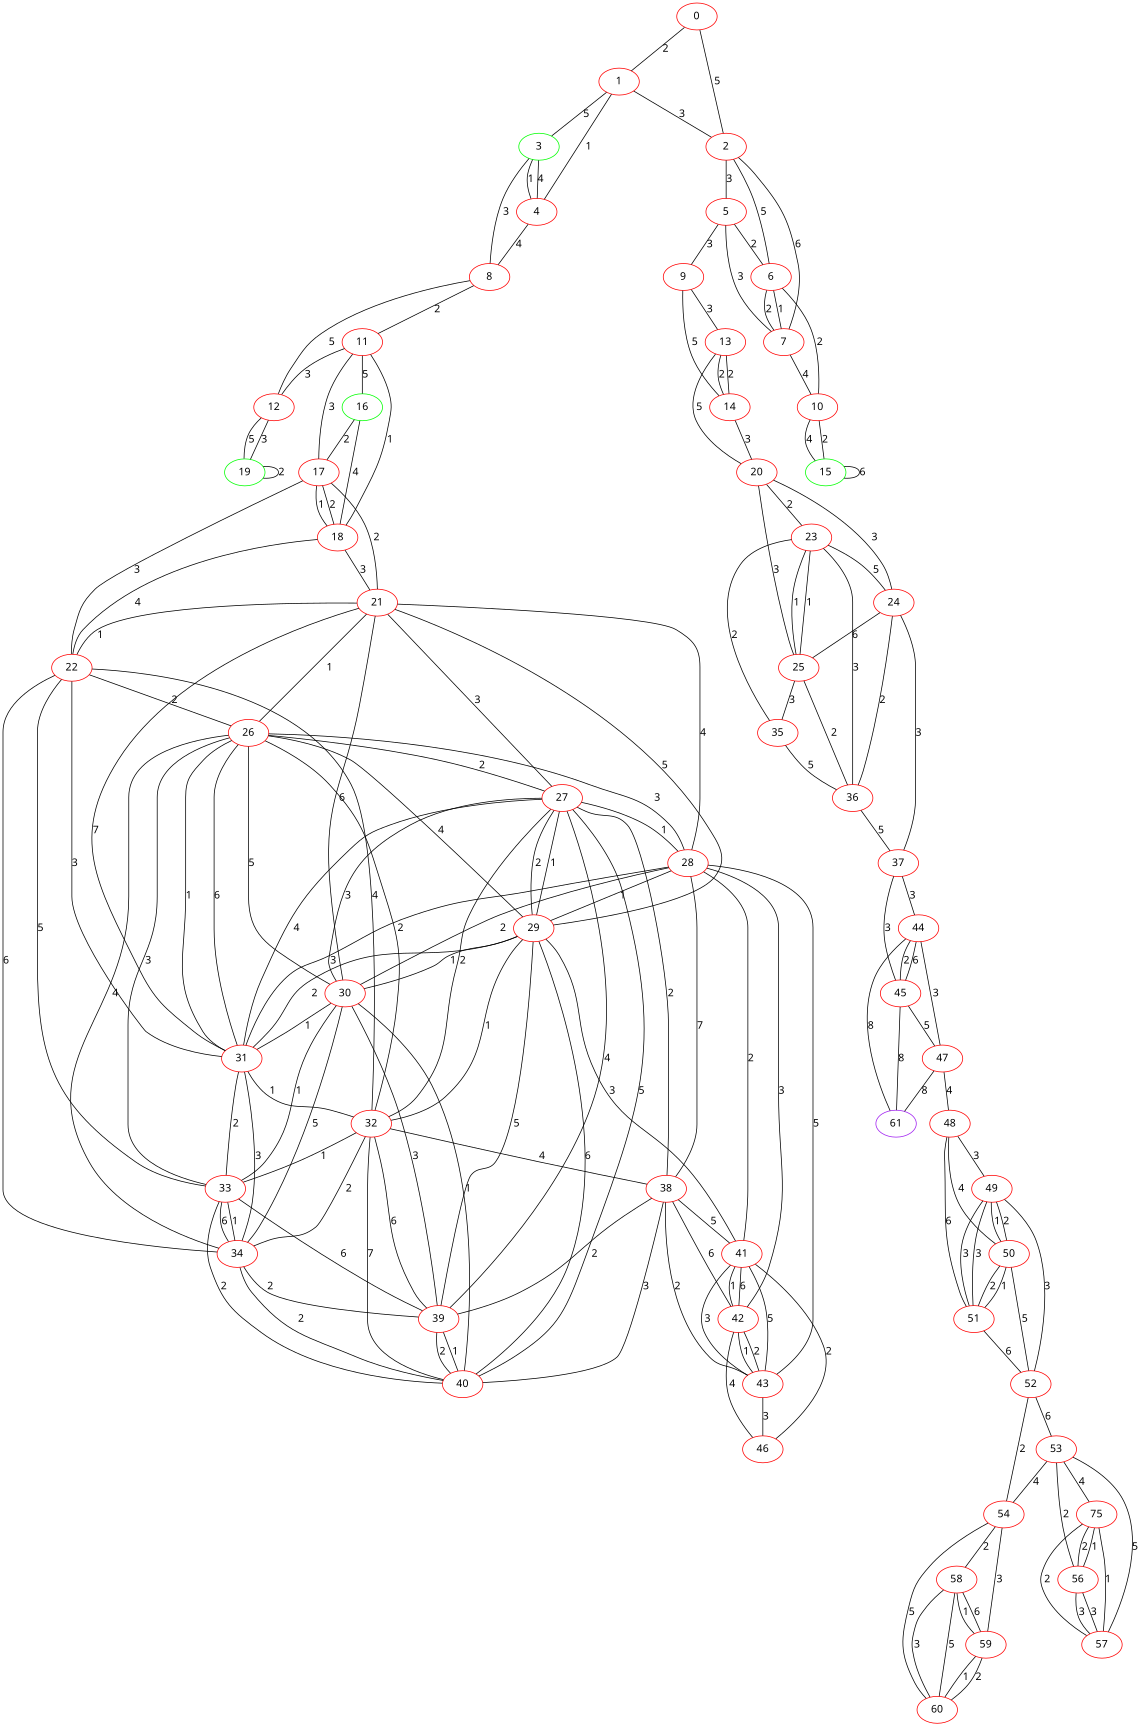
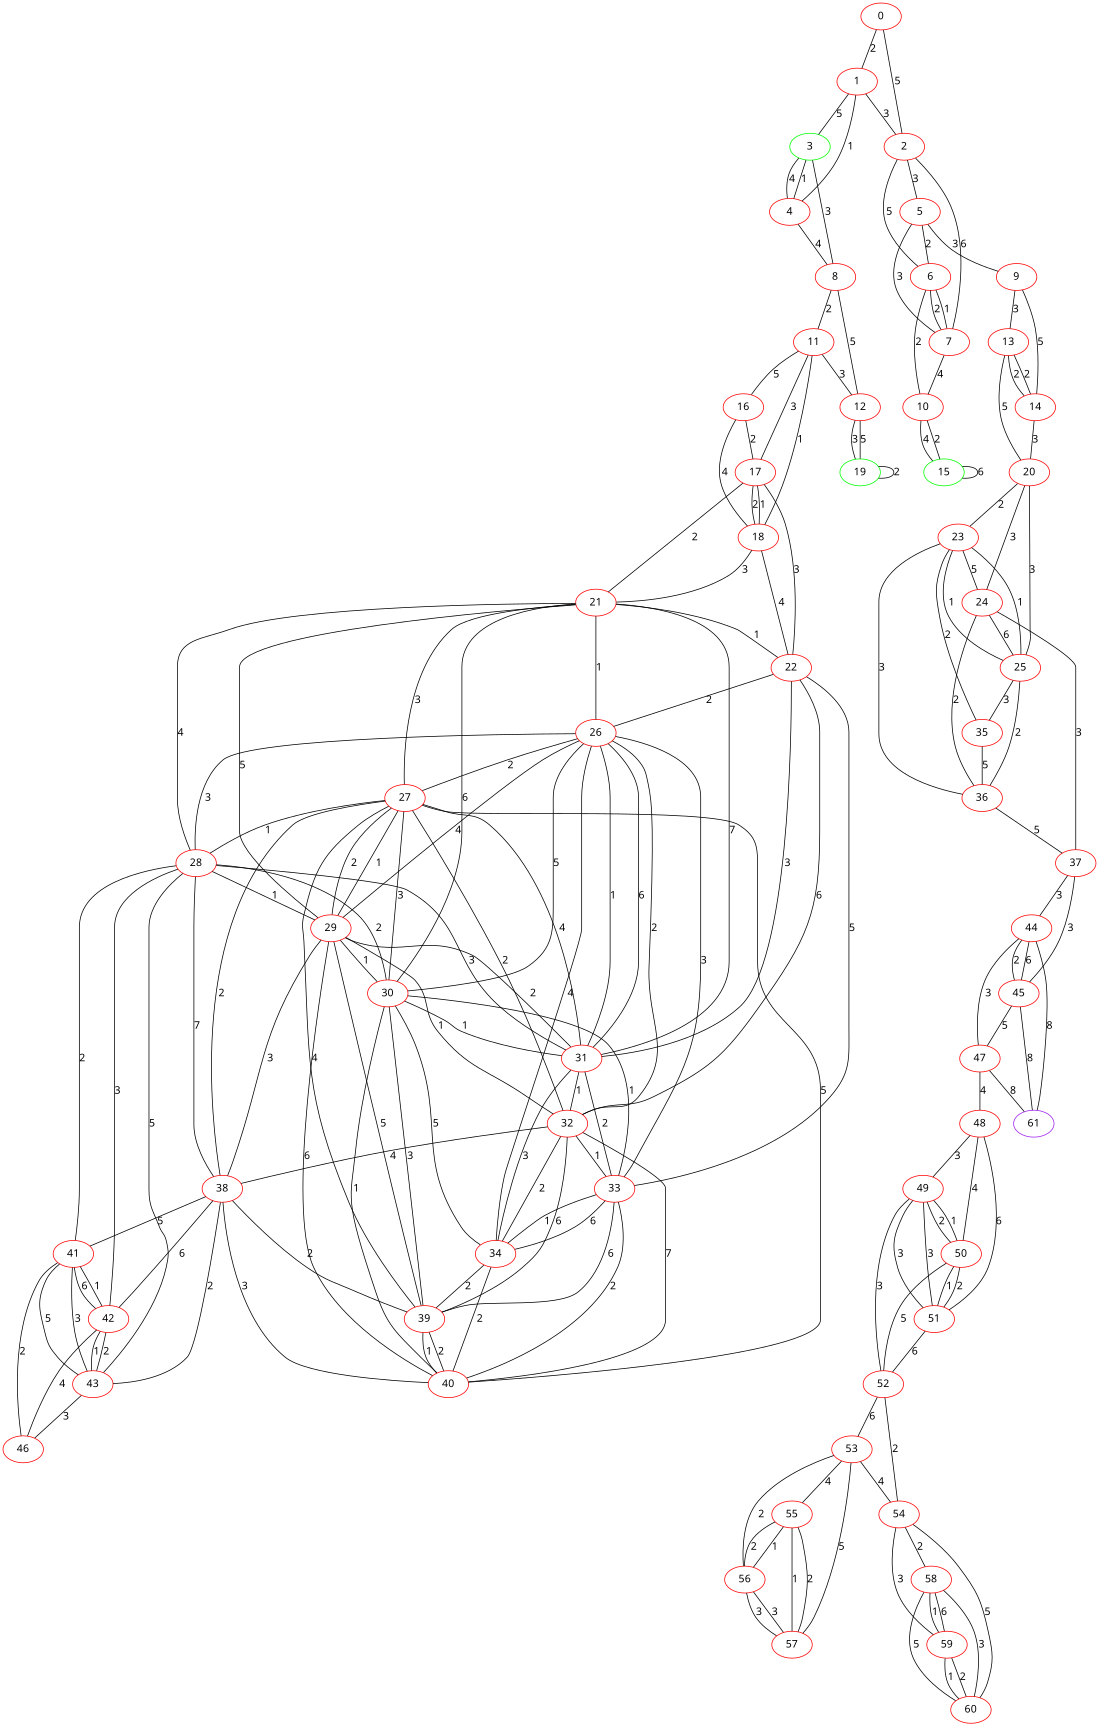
node "16": color green -> red
edge "22" -- "32": label "4" -> "6"
edge "22" -- "34": removed, label "6"
edge "29" -- "41": now "29" -- "38"
node "75": label "75" -> "55"
